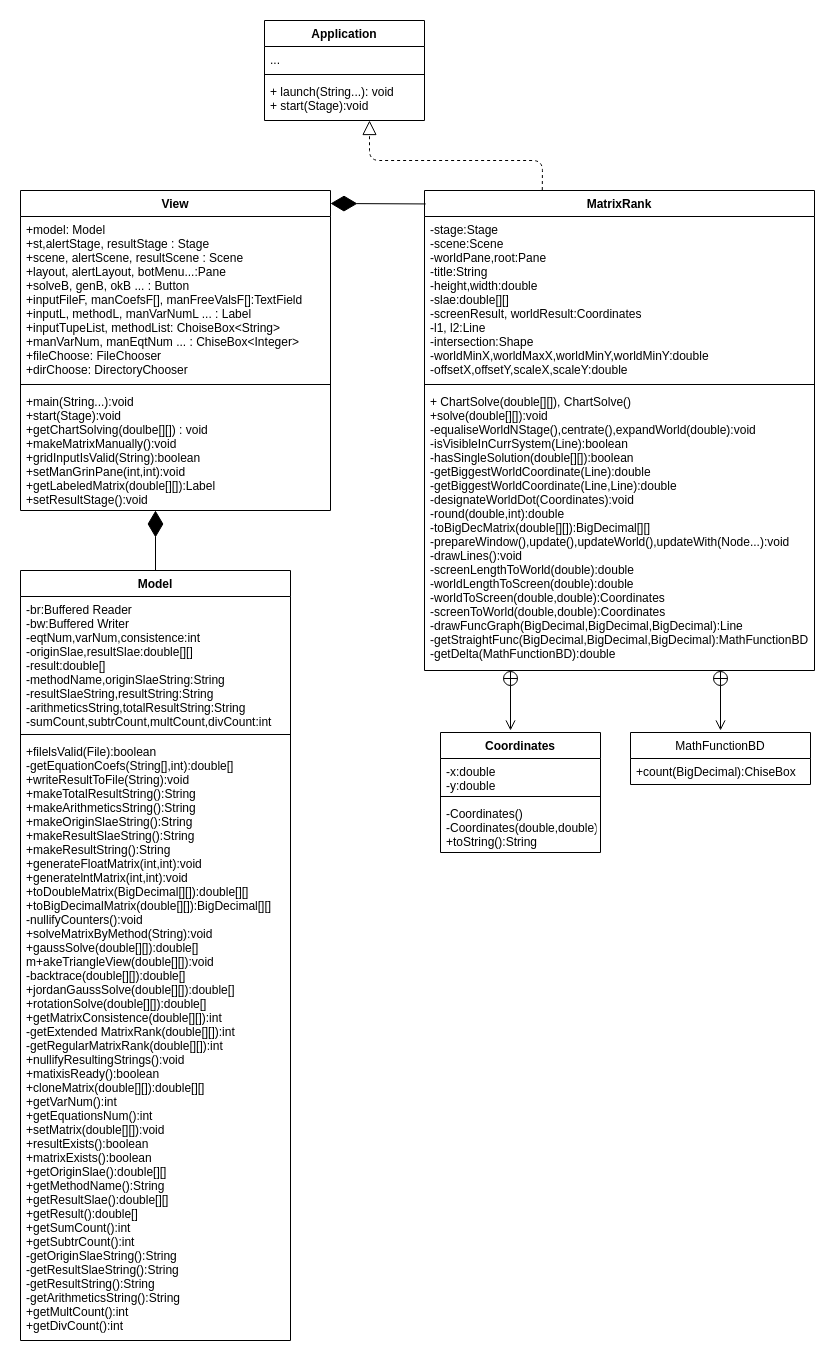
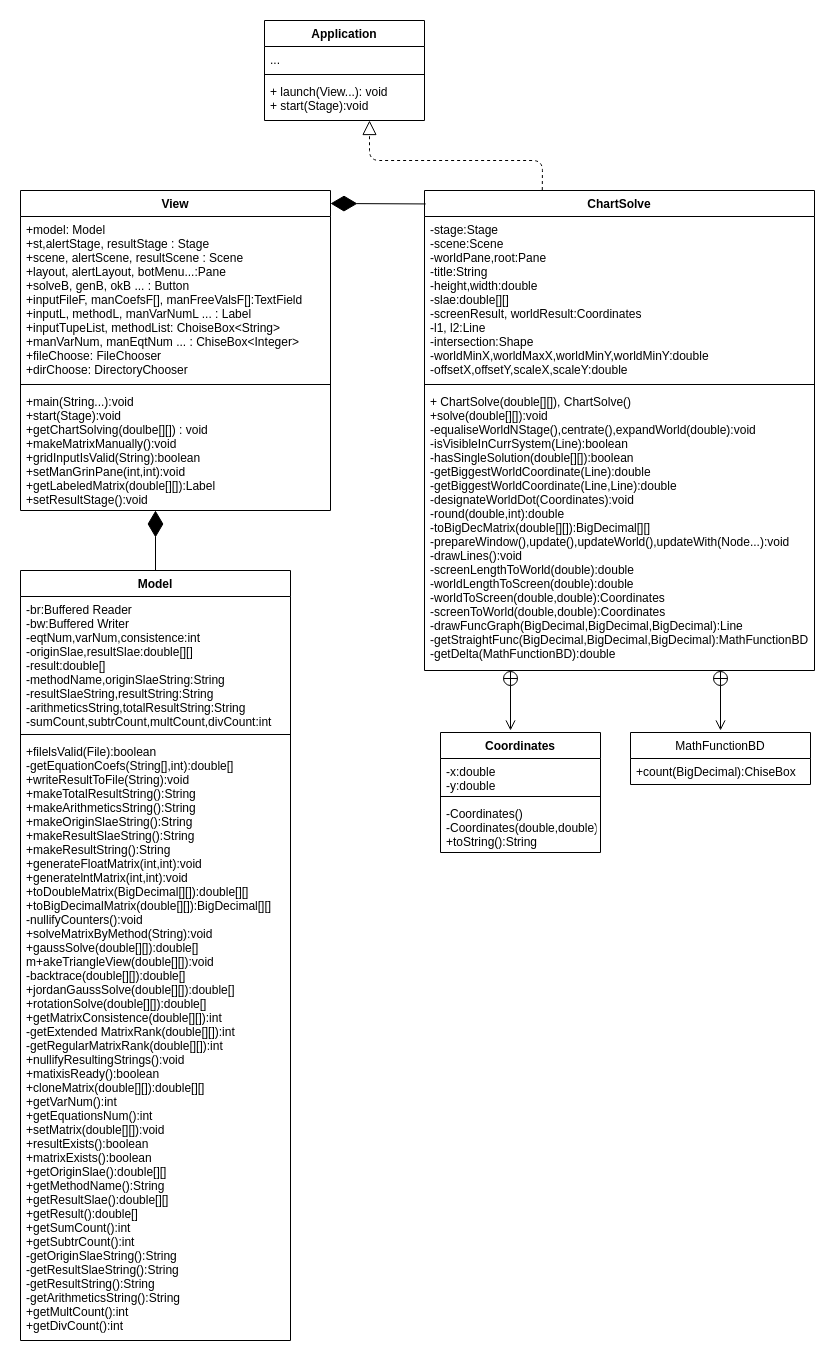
node "+ launch(String...): void + start(Stage):void": label "+ launch(String...): void + start(Stage):void" -> "+ launch(View...): void + start(Stage):void"
node "MatrixRank": label "MatrixRank" -> "ChartSolve"
